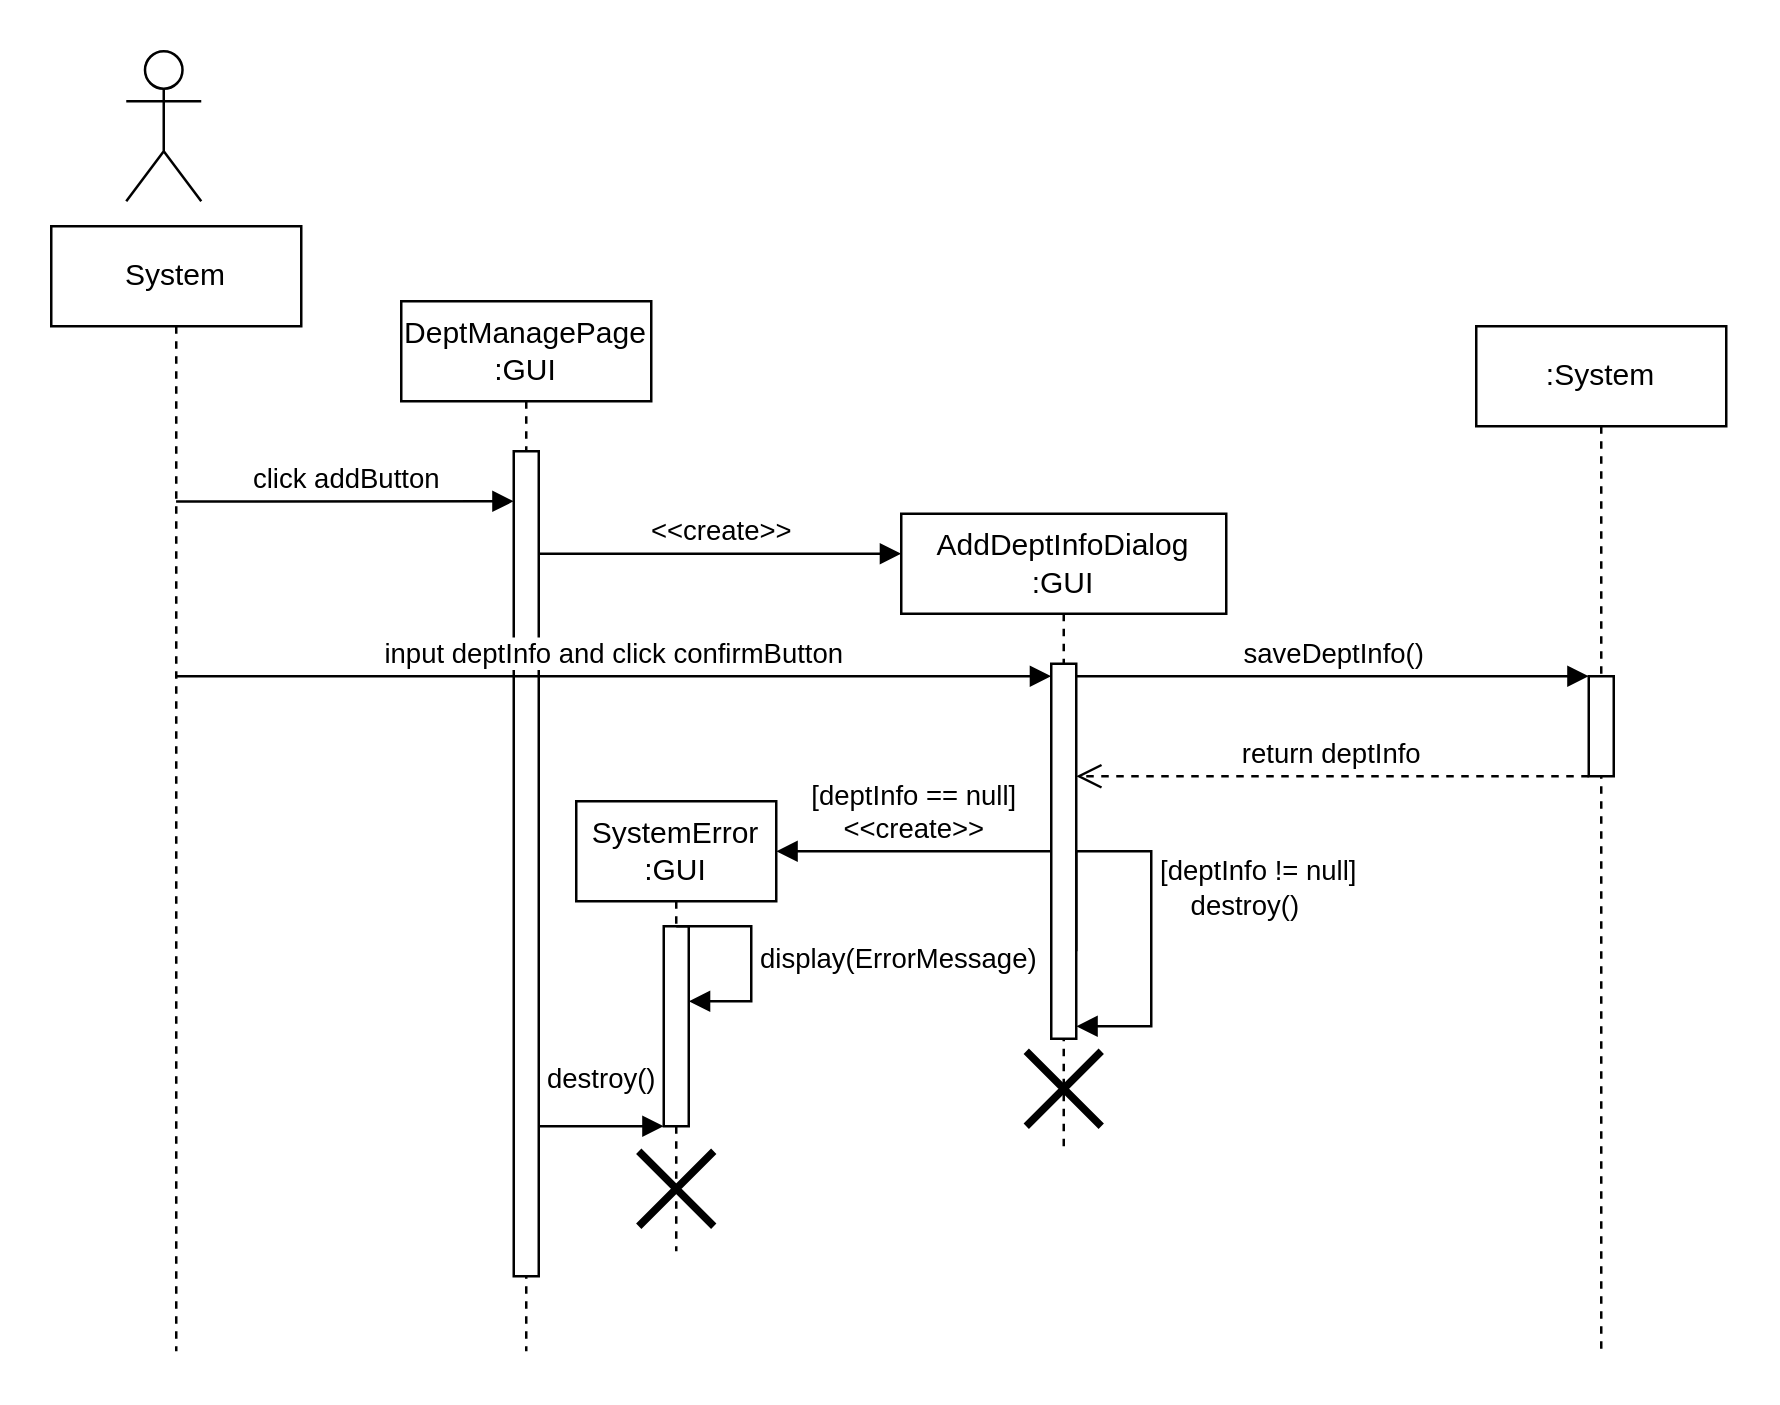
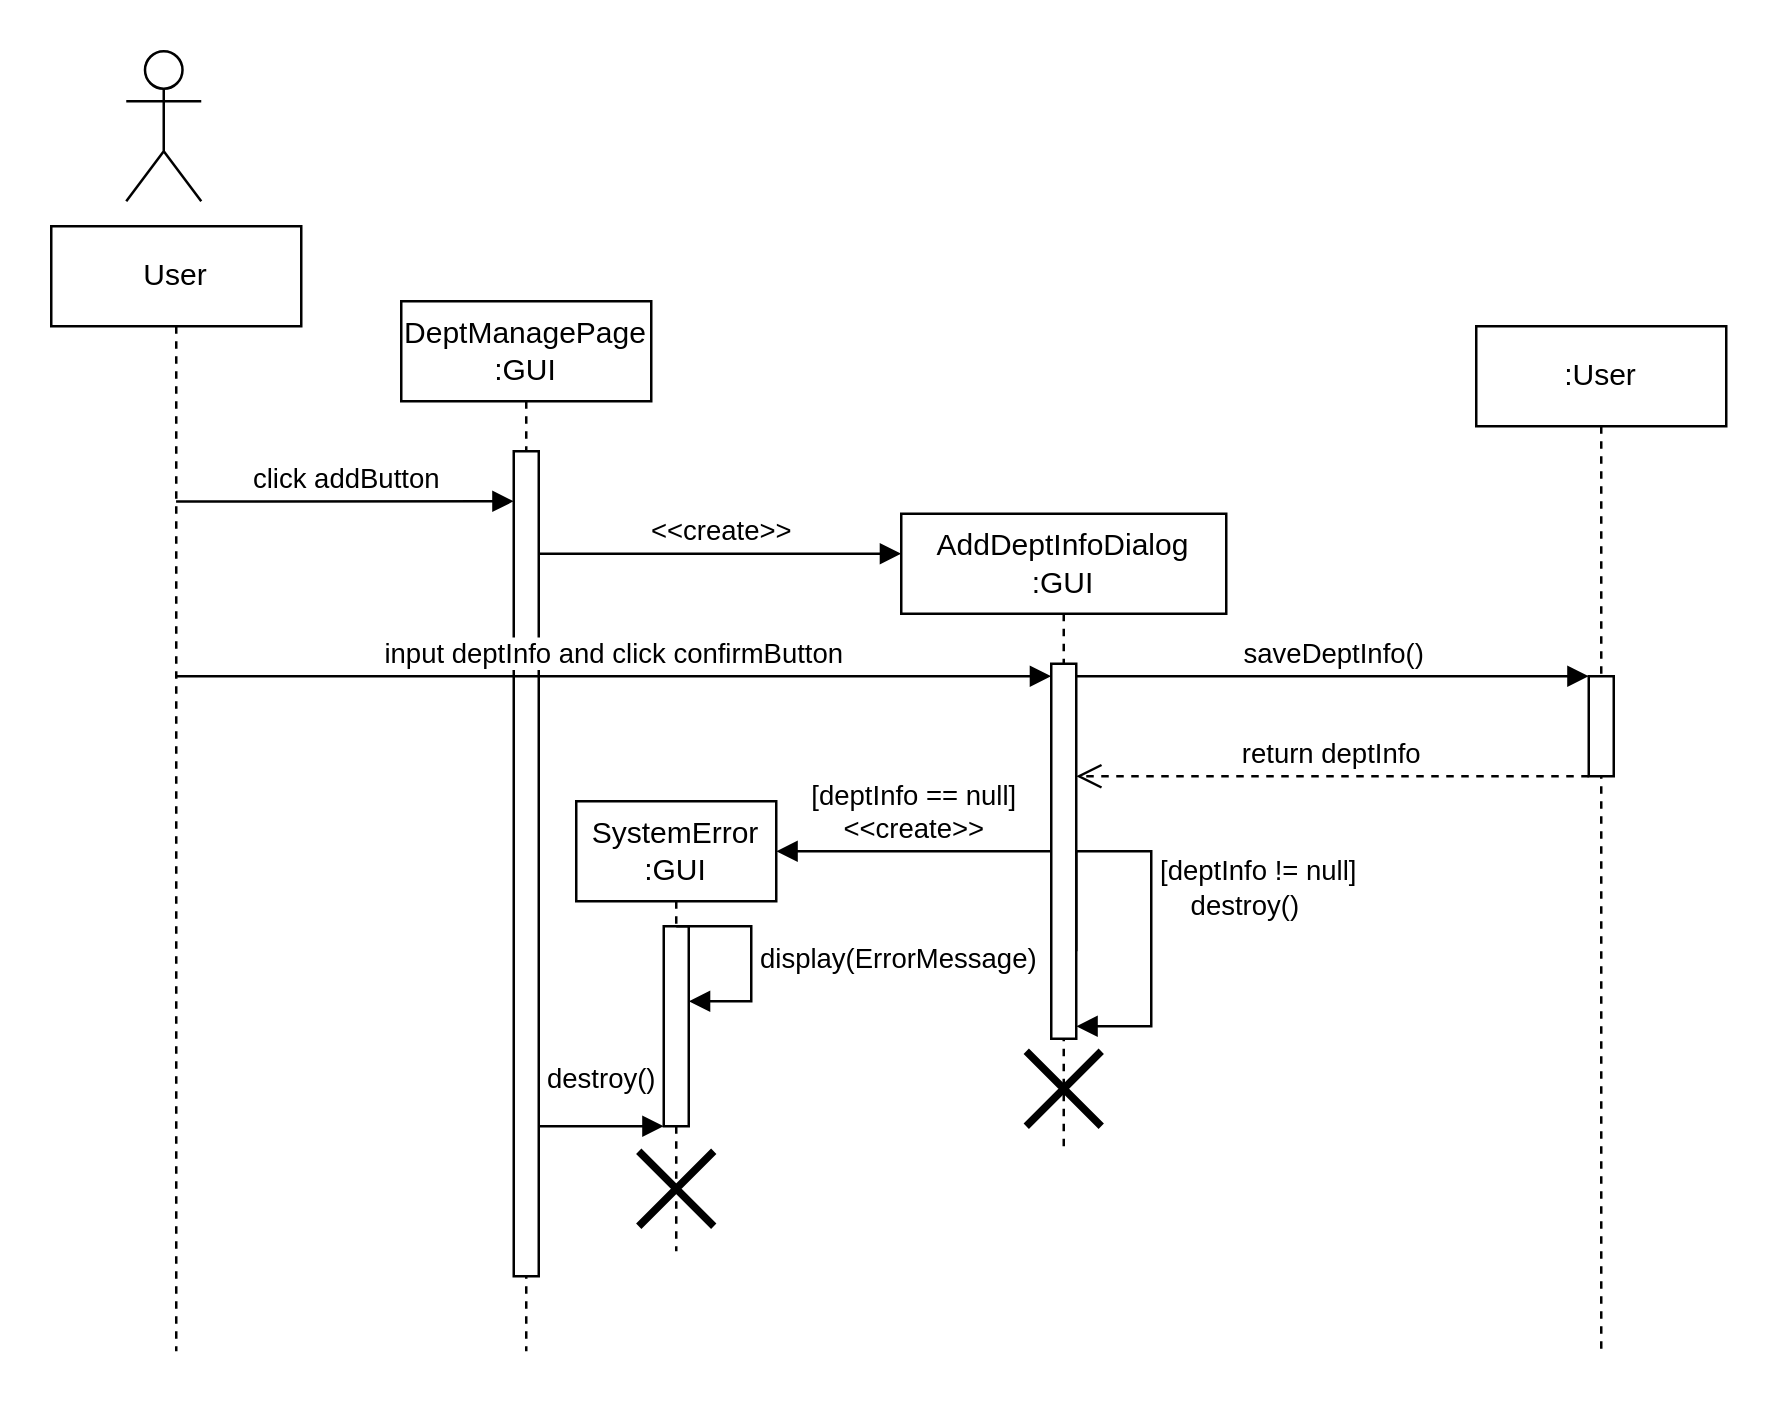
node "System": label "System" -> "User"
node ":System": label ":System" -> ":User"
